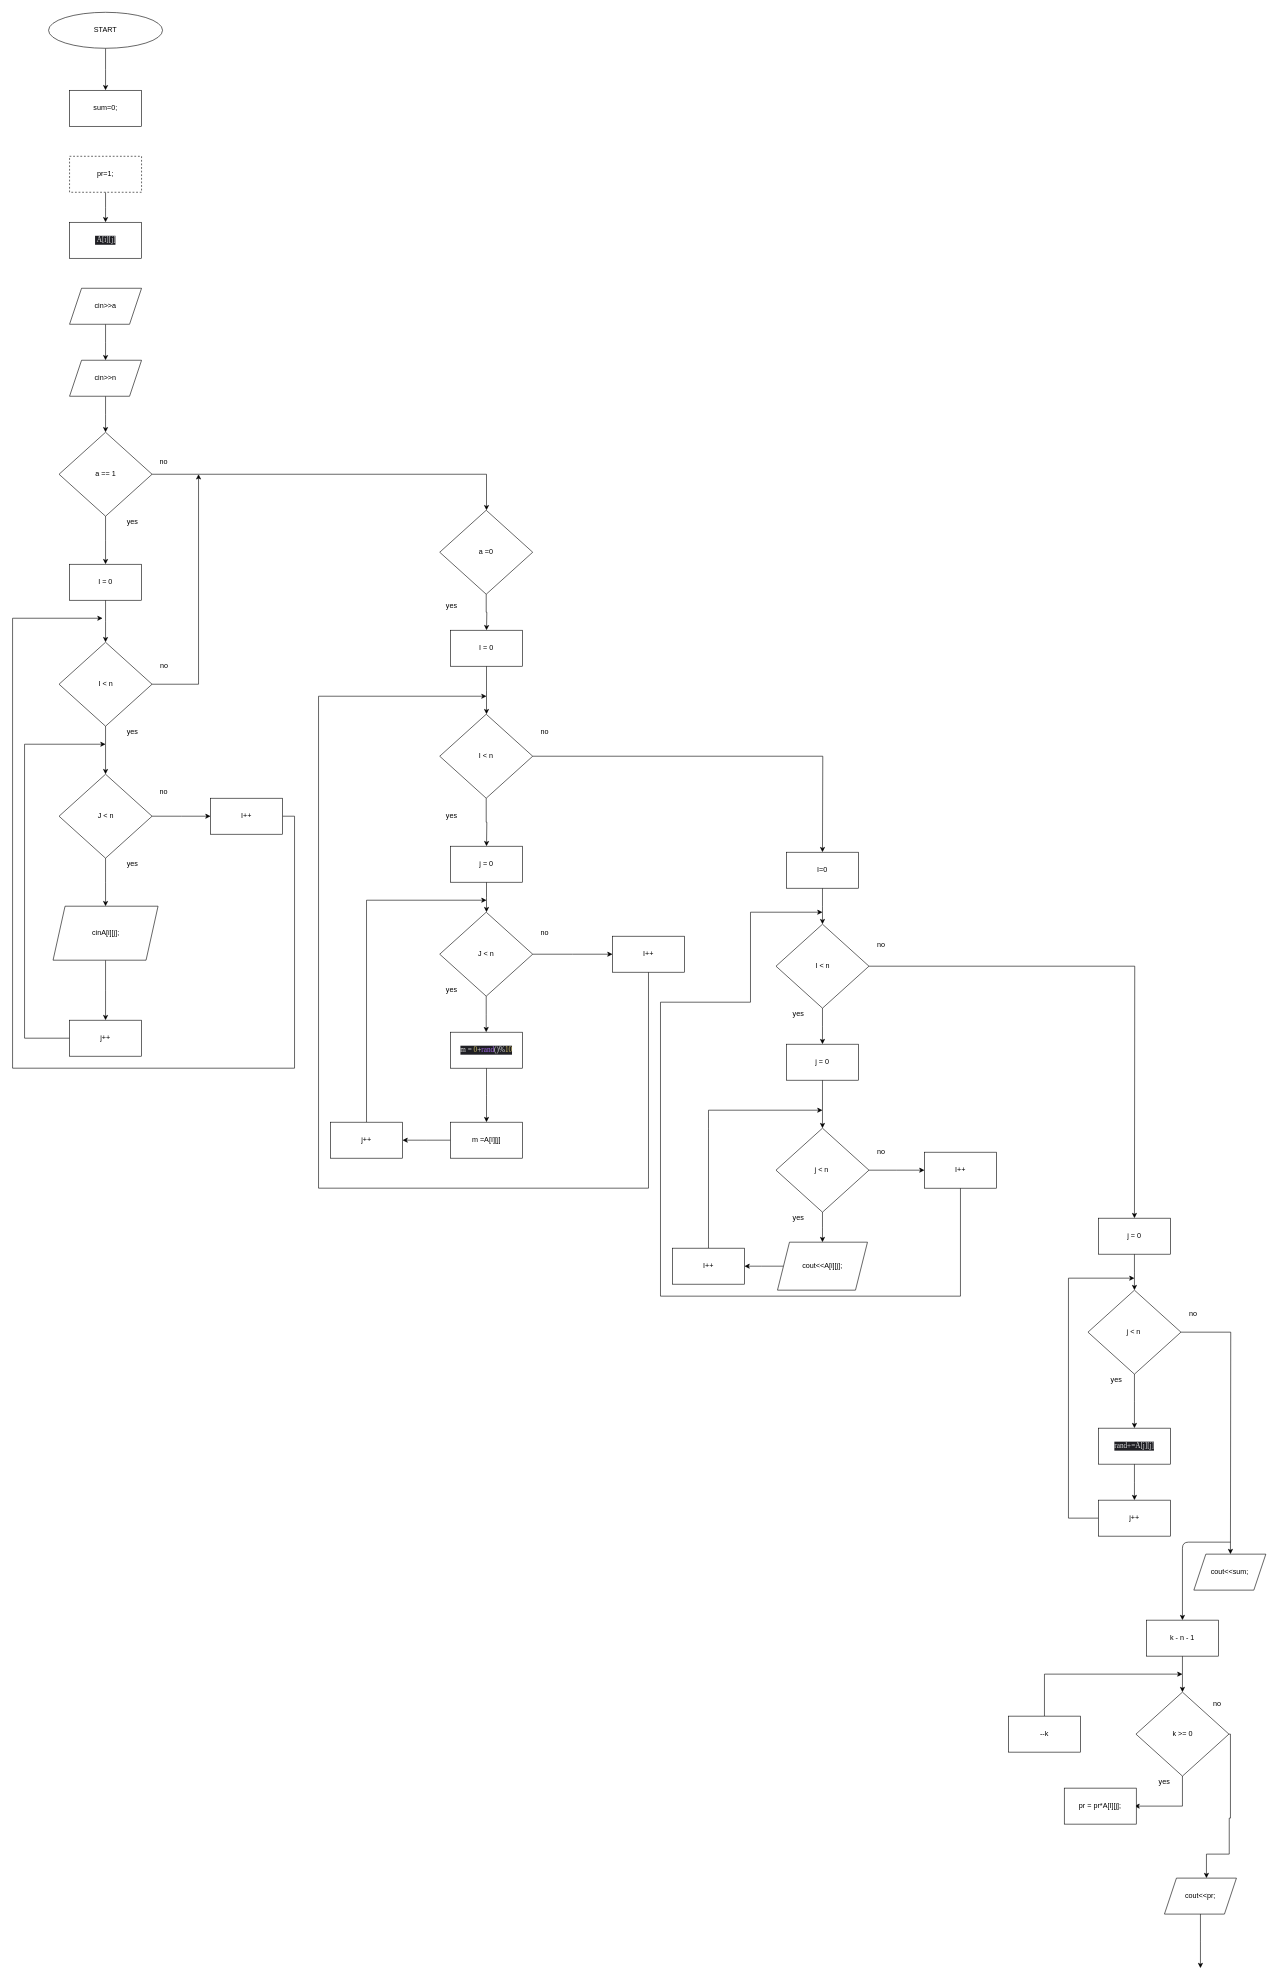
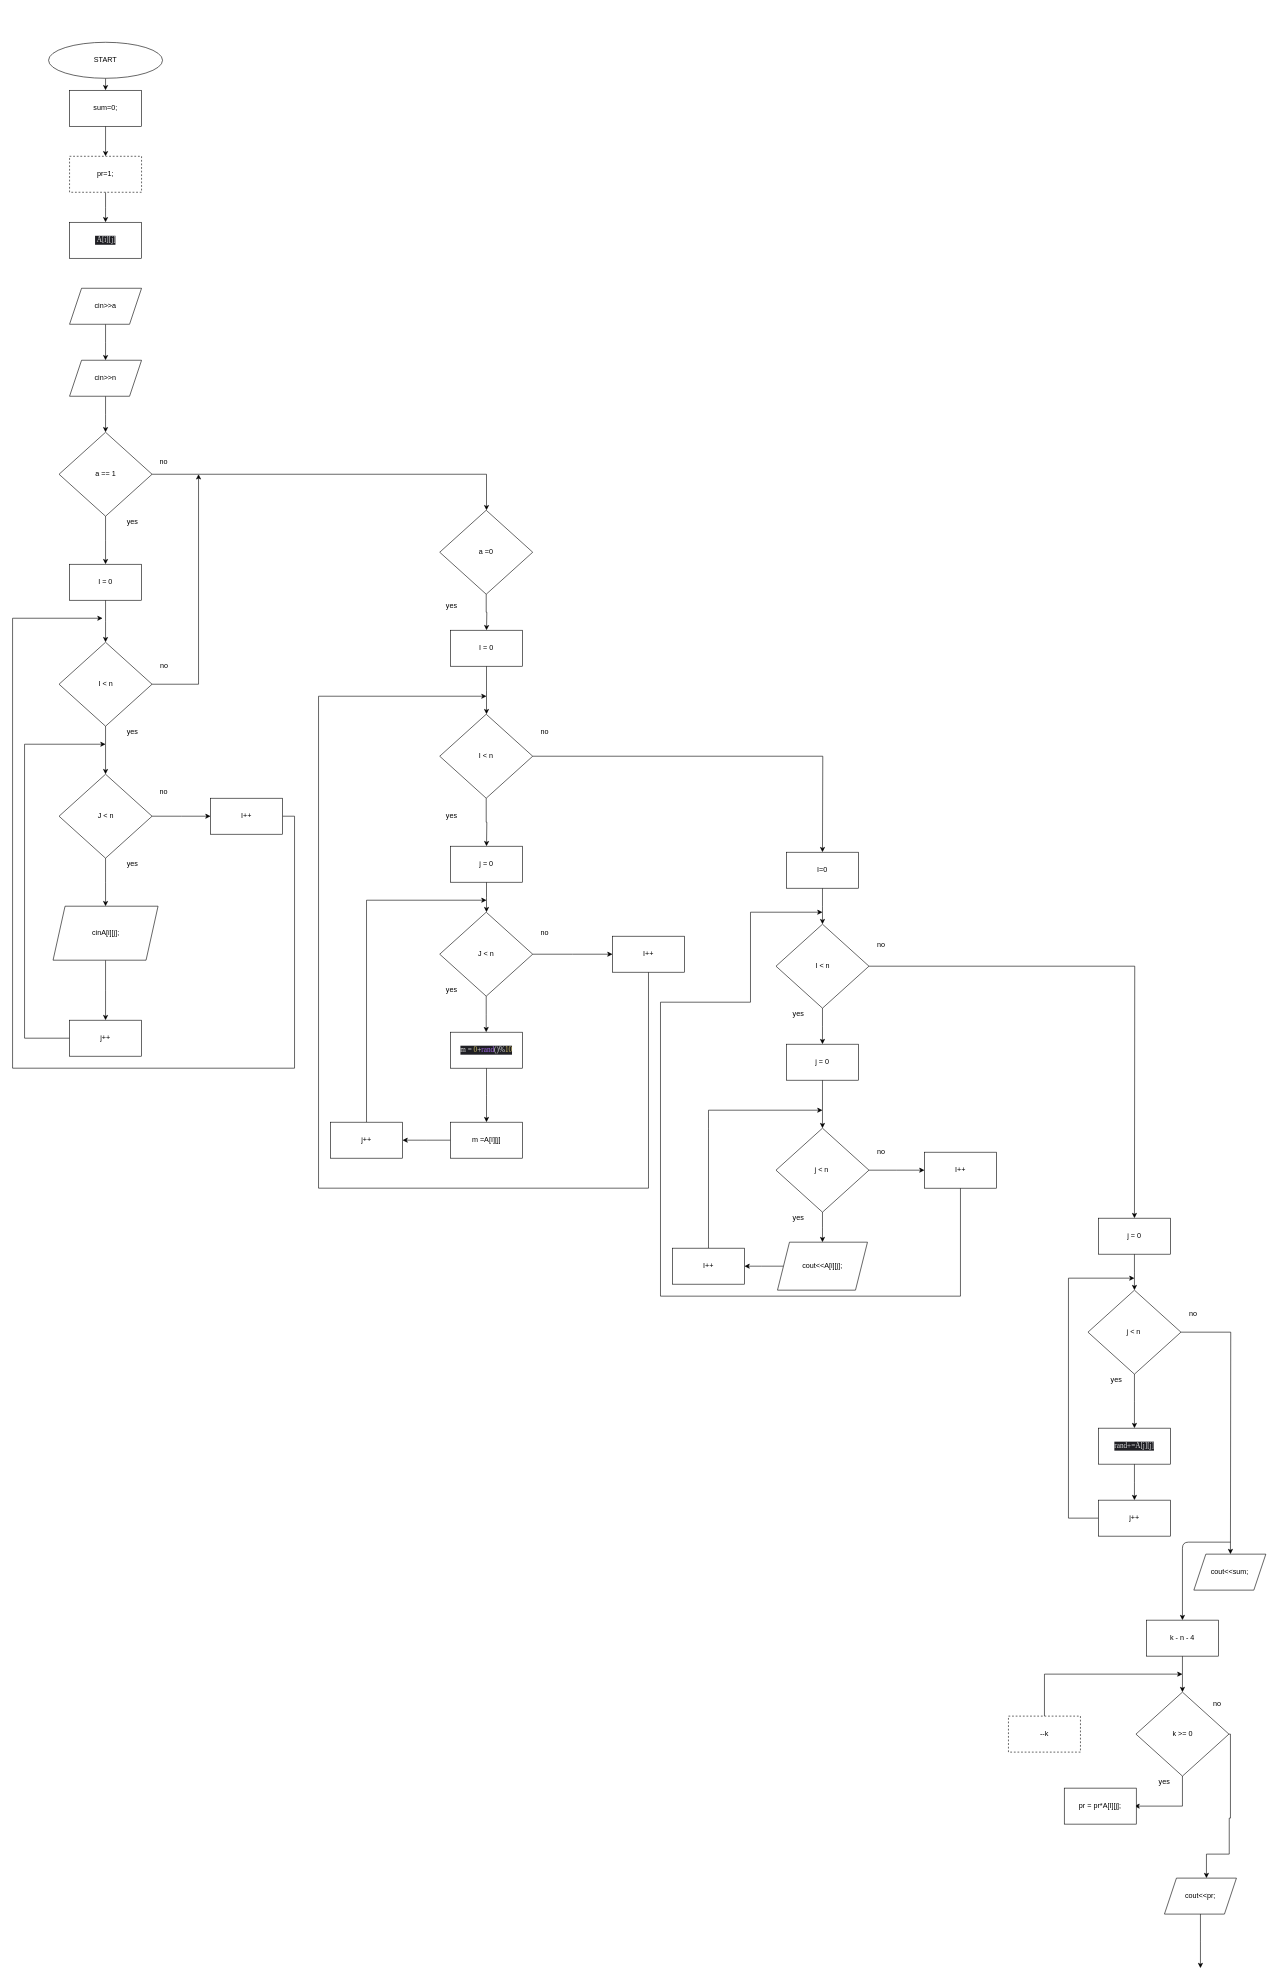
node "START": moved (105, 30) -> (105, 60)
edge "sum=0;" -> "pr=1;": added
node "k - n - 1": label "k - n - 1" -> "k - n - 4"
node "--k": style solid -> dashed
